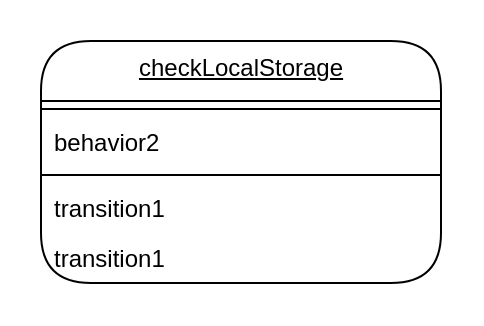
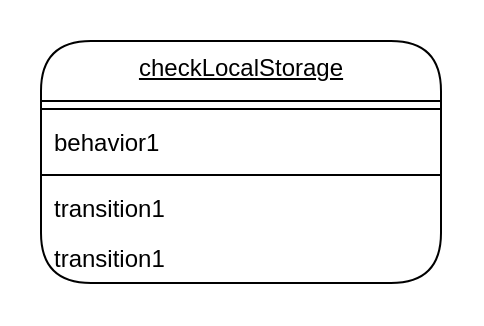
node "behavior2": label "behavior2" -> "behavior1"
